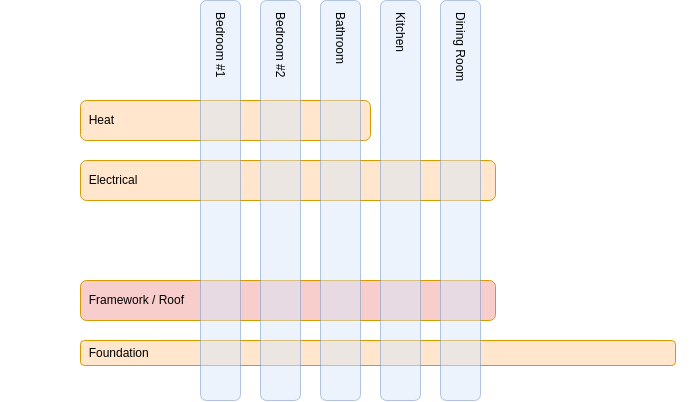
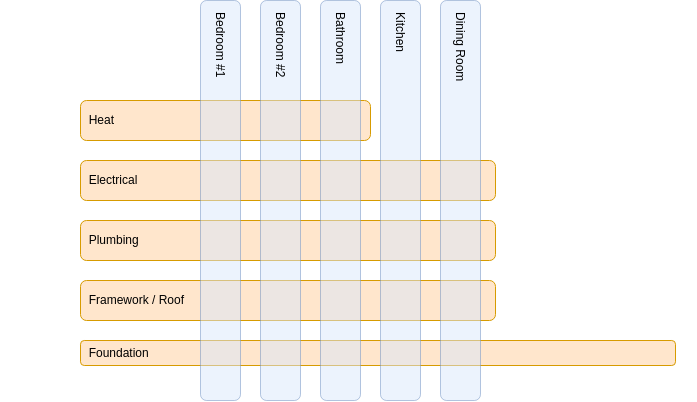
node "Plumbing": added
node "Framework / Roof": fillcolor #f8cecc -> #ffe6cc
